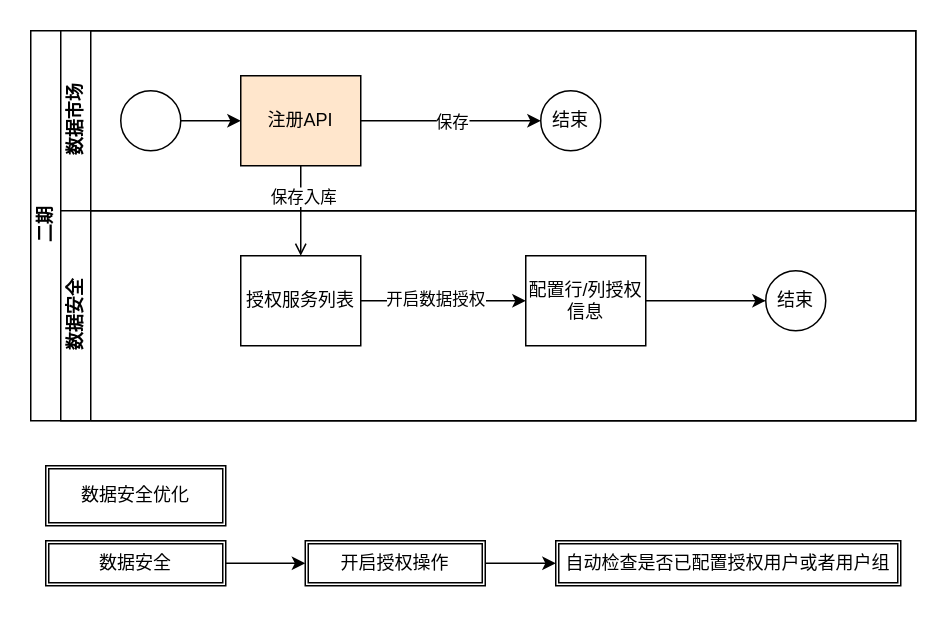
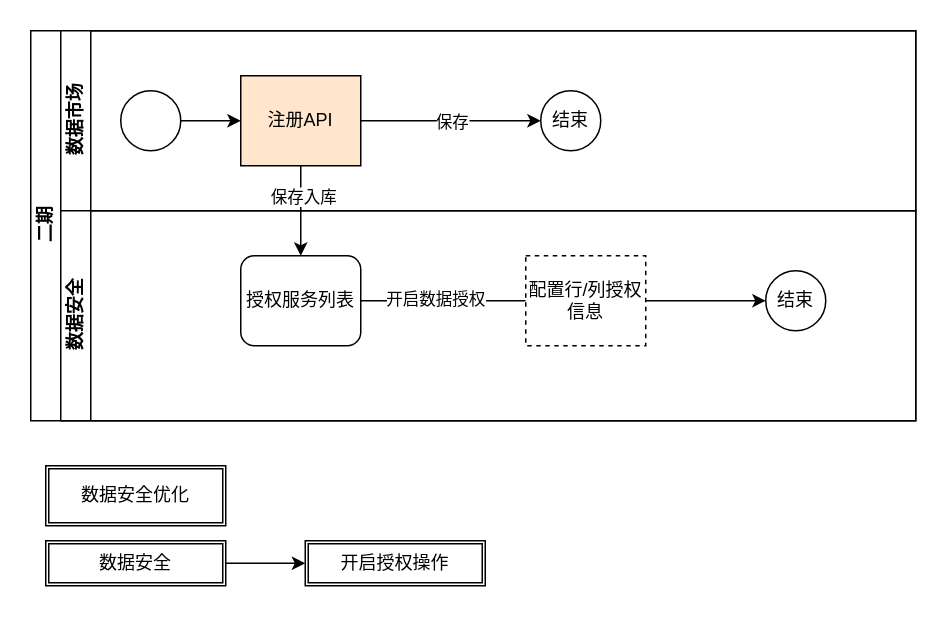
edge "注册API" -> "授权服务列表": arrowhead open -> classic
node "授权服务列表": shape rectangle -> rounded rectangle
edge "授权服务列表" -> "配置行/列授权信息": arrowhead classic -> none
node "配置行/列授权信息": style solid -> dashed
edge "开启授权操作" -> "自动检查是否已配置授权用户或者用户组": removed
node "自动检查是否已配置授权用户或者用户组": removed
